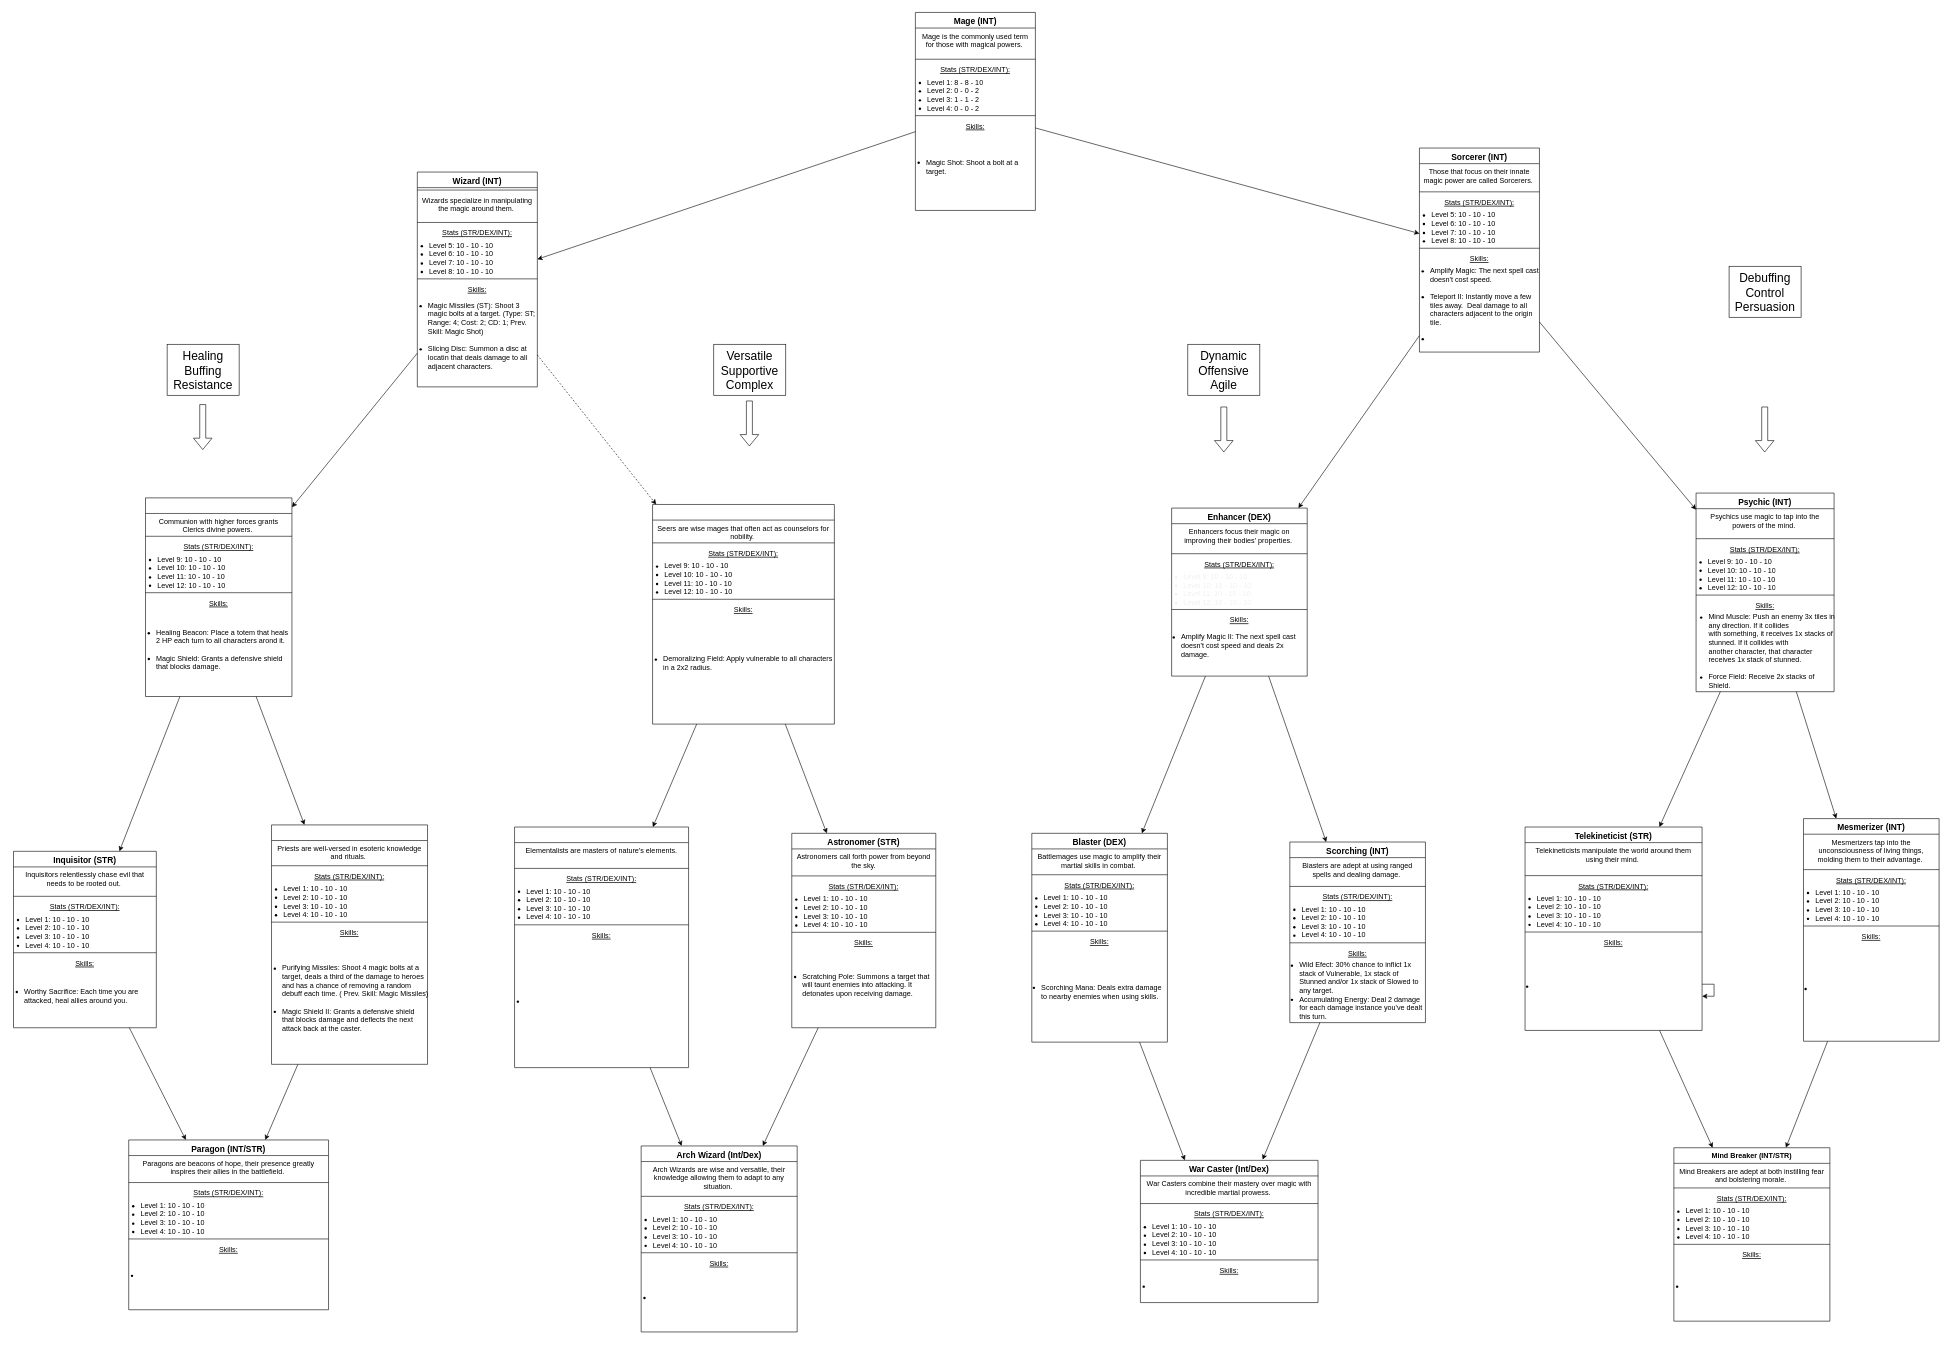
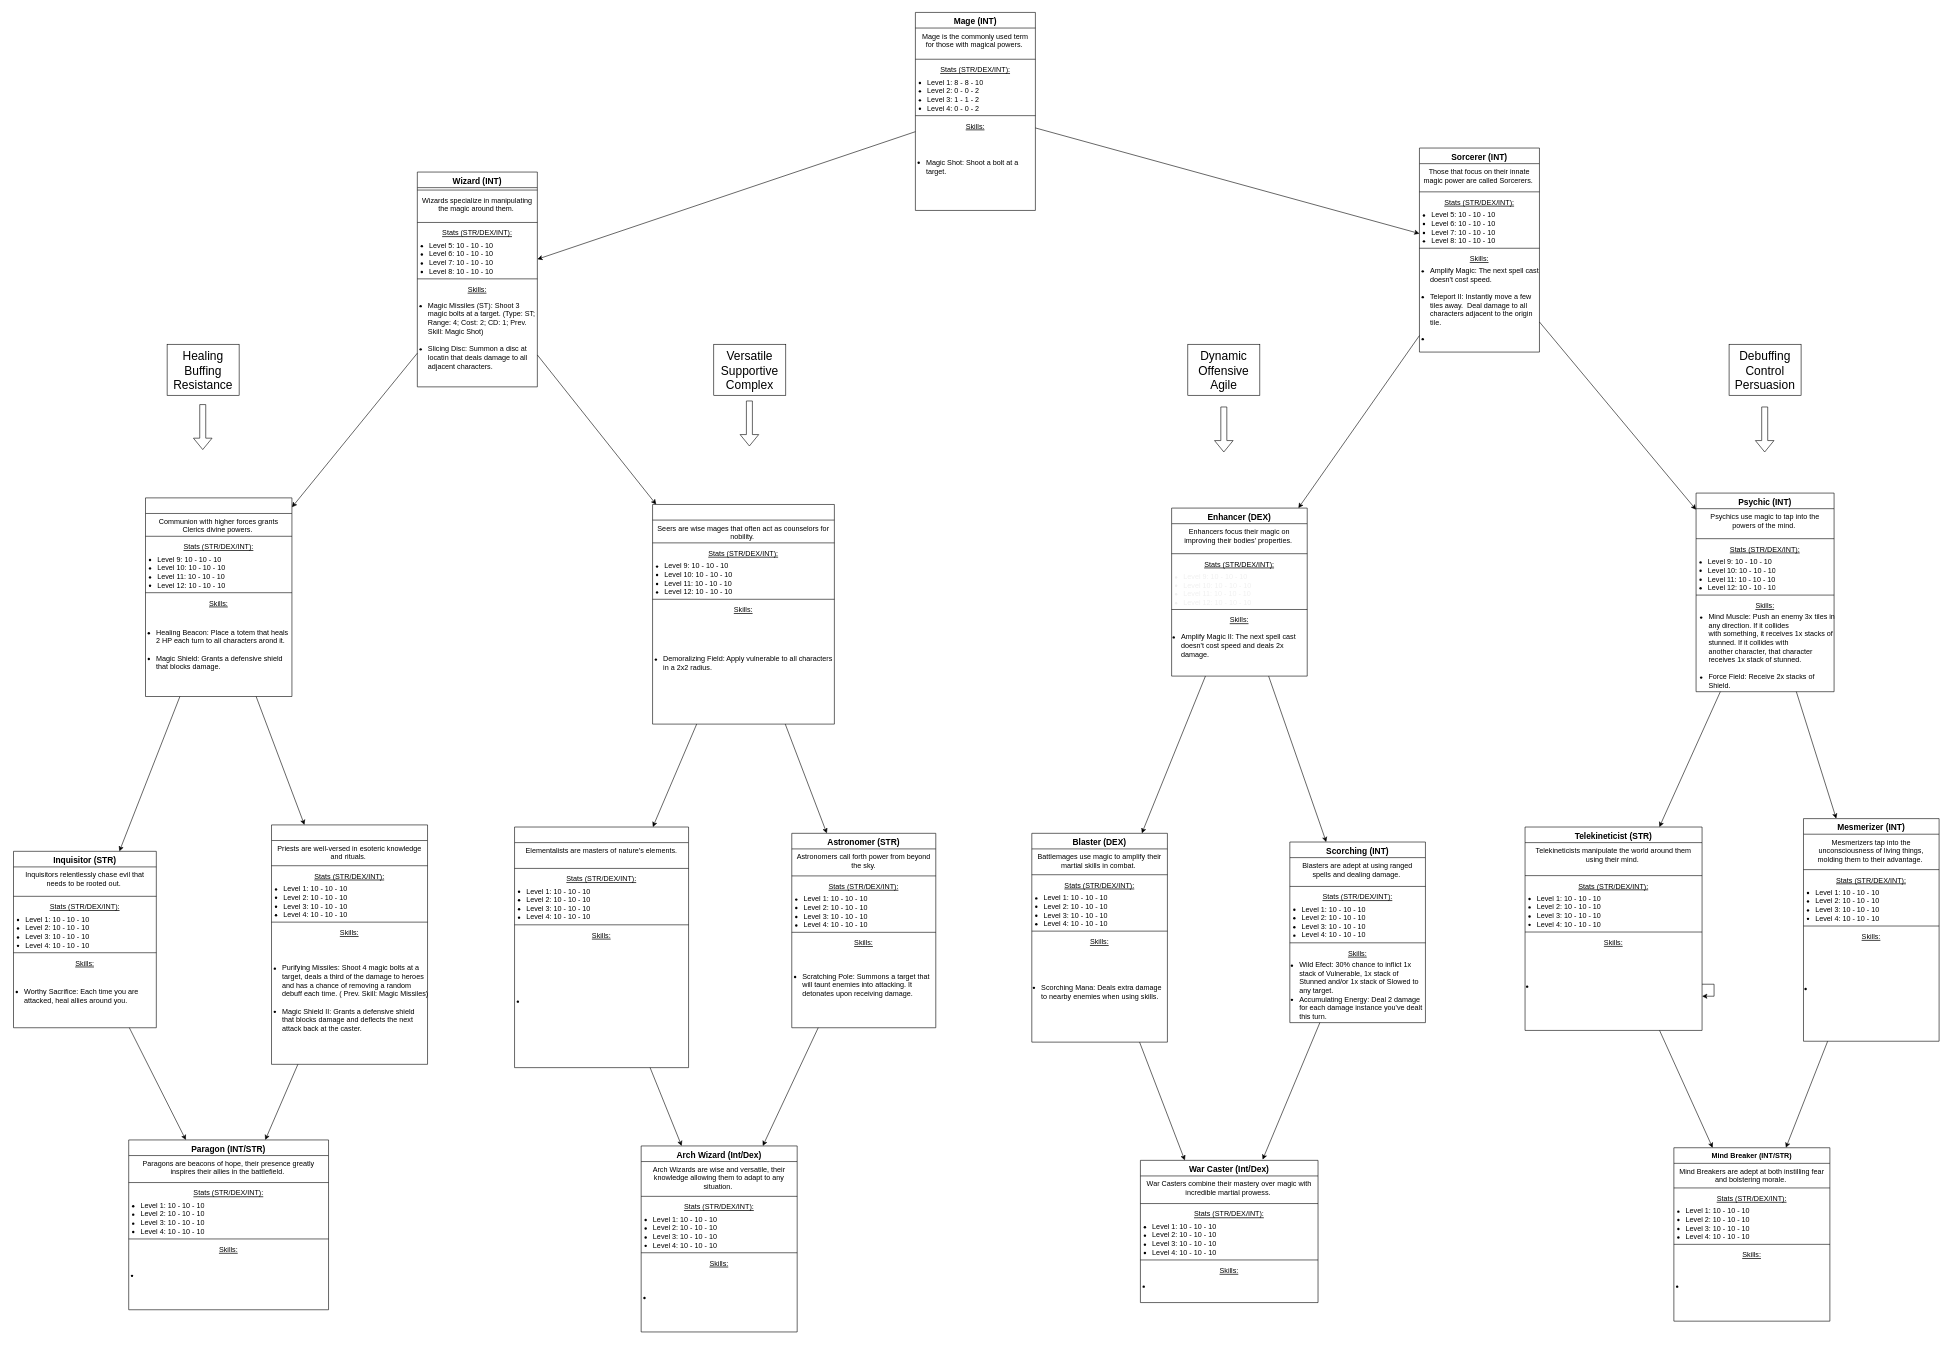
node "Debuffing Control Persuasion": moved (1765, 292) -> (1765, 370)
edge "Wizard (INT)" -> "Seer (INT)": style dashed -> solid
